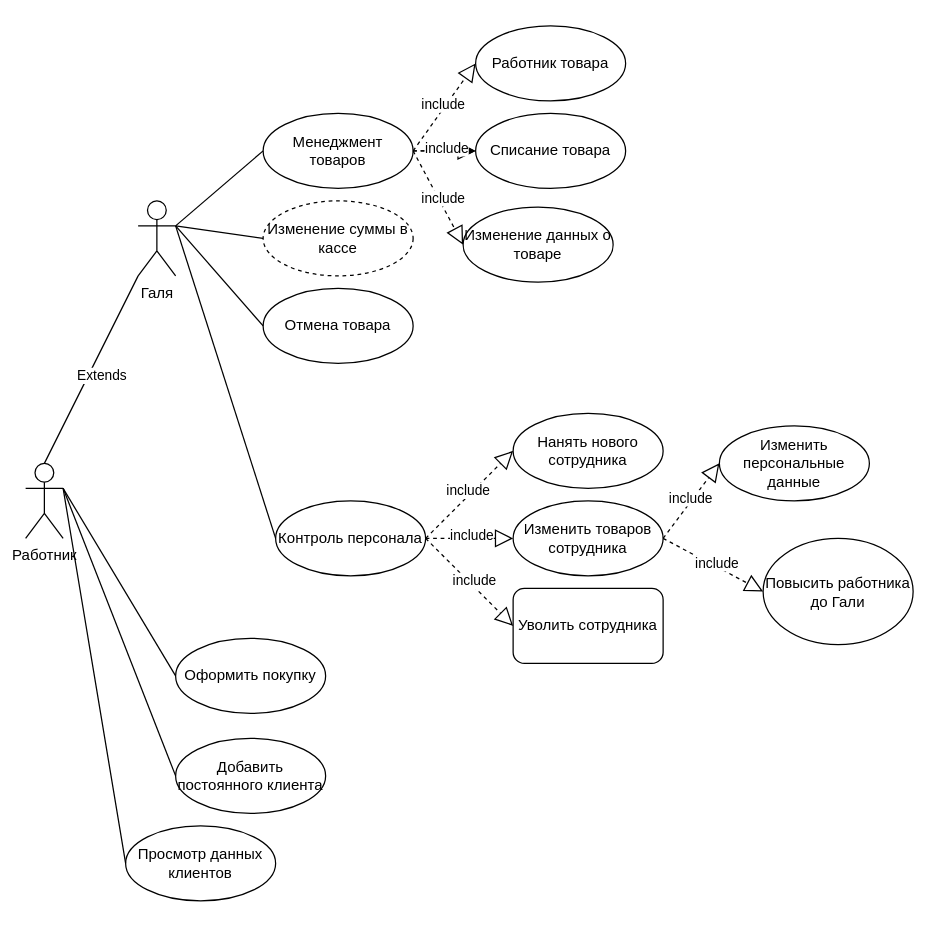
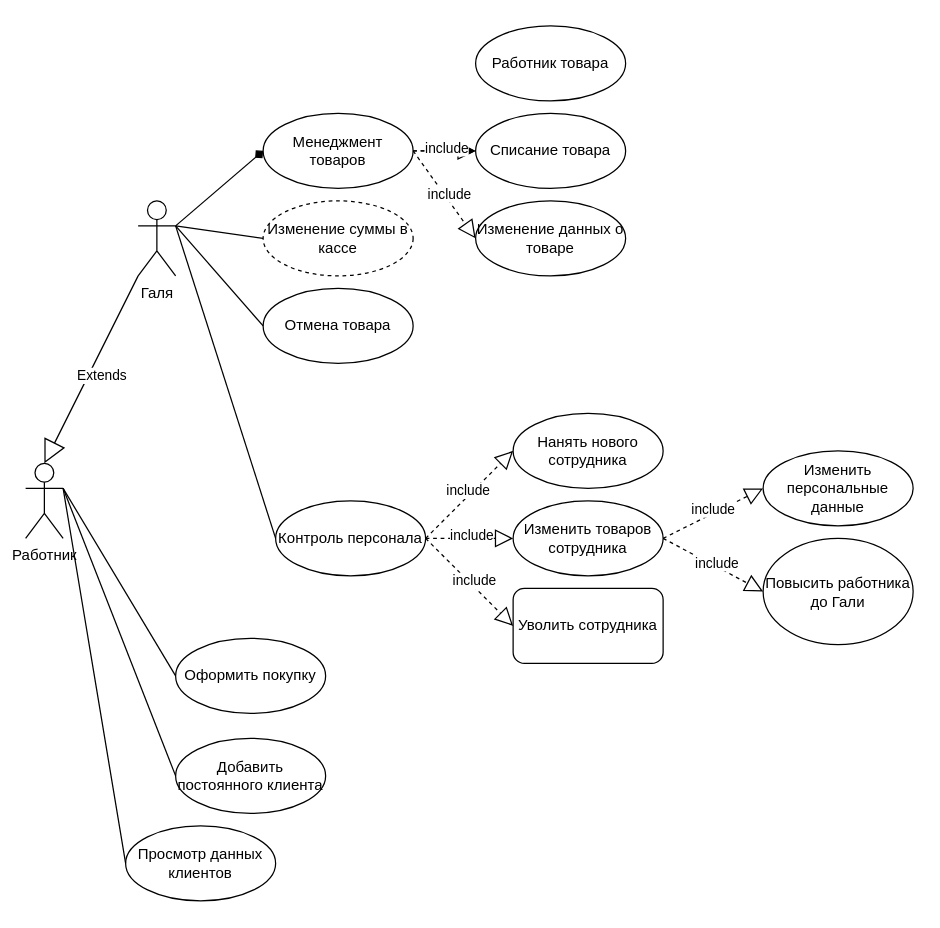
edge "Менеджмент товаров" -> "Работник товара": removed, label "include"
edge "Менеджмент товаров" -- "Галя": arrowhead none -> diamond
node "Изменение данных о товаре": moved (538, 244) -> (551, 238)
edge "Галя" -- "Работник": arrowhead none -> block
node "Изменить персональные данные": moved (794, 463) -> (838, 488)
